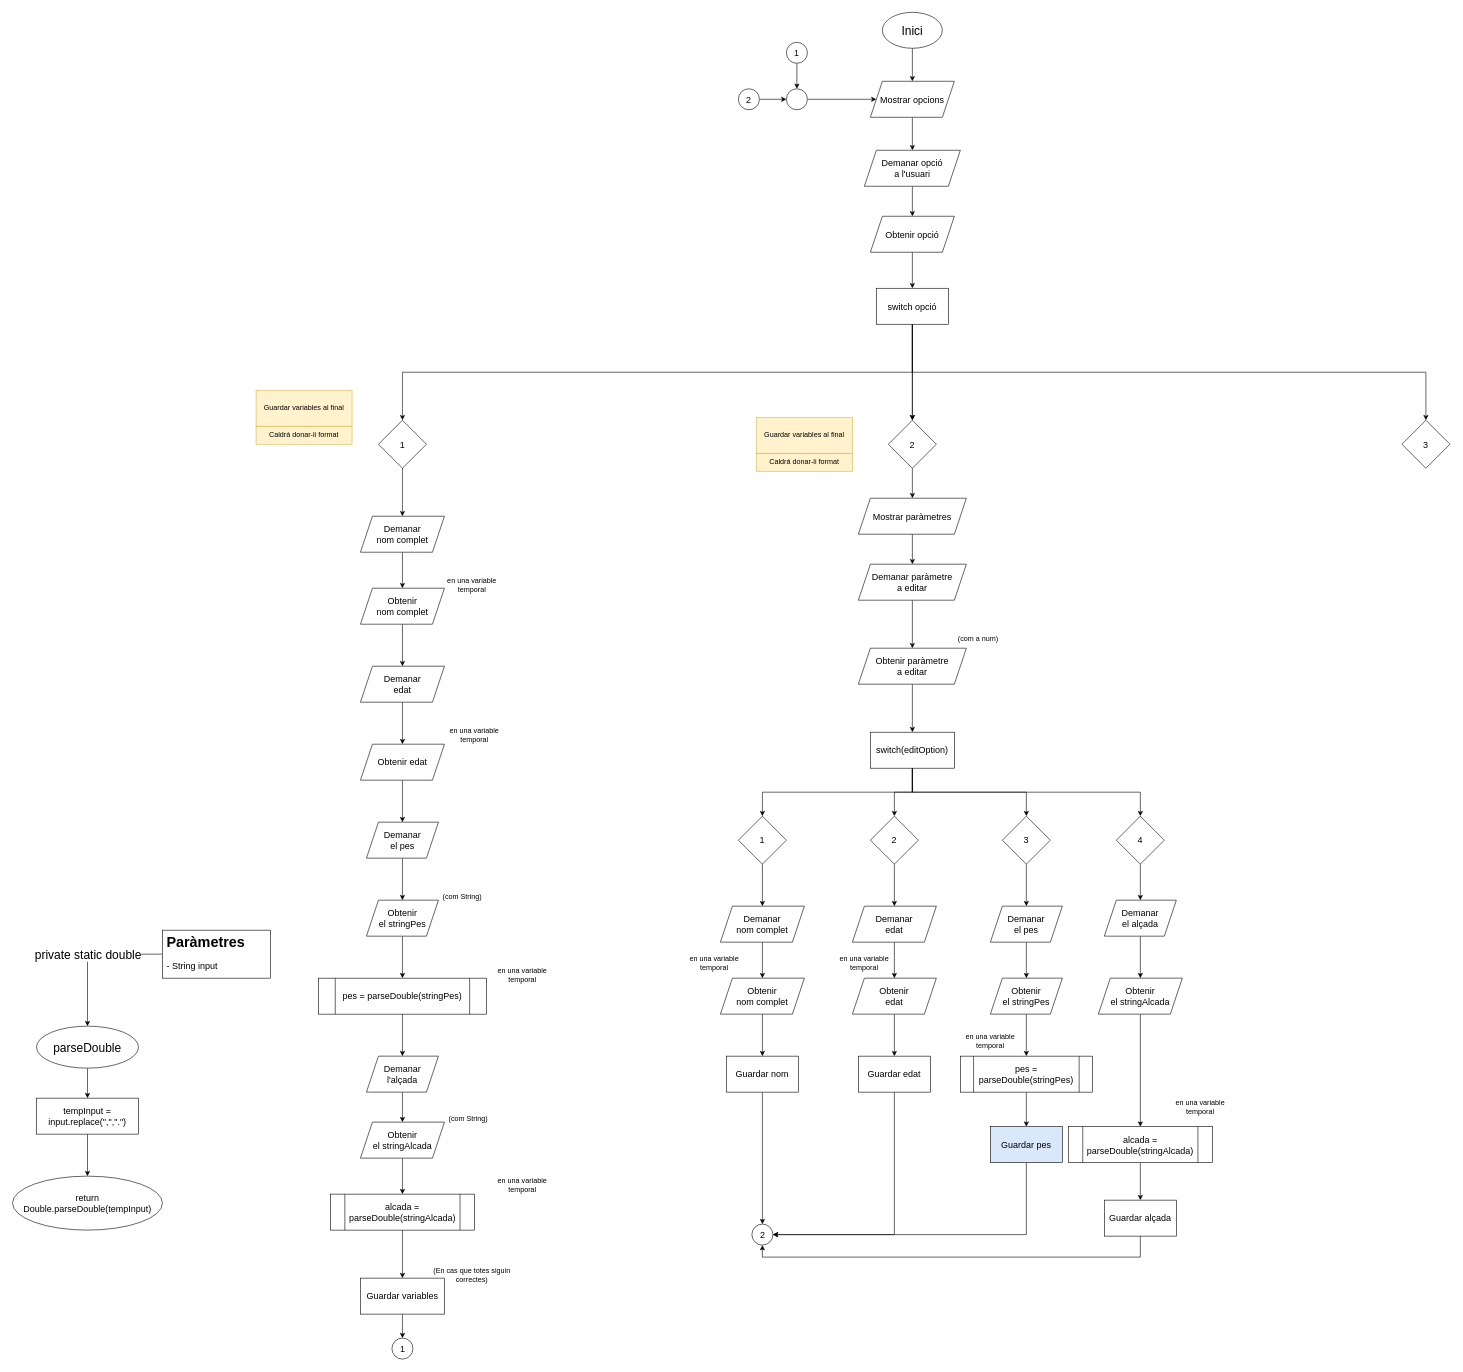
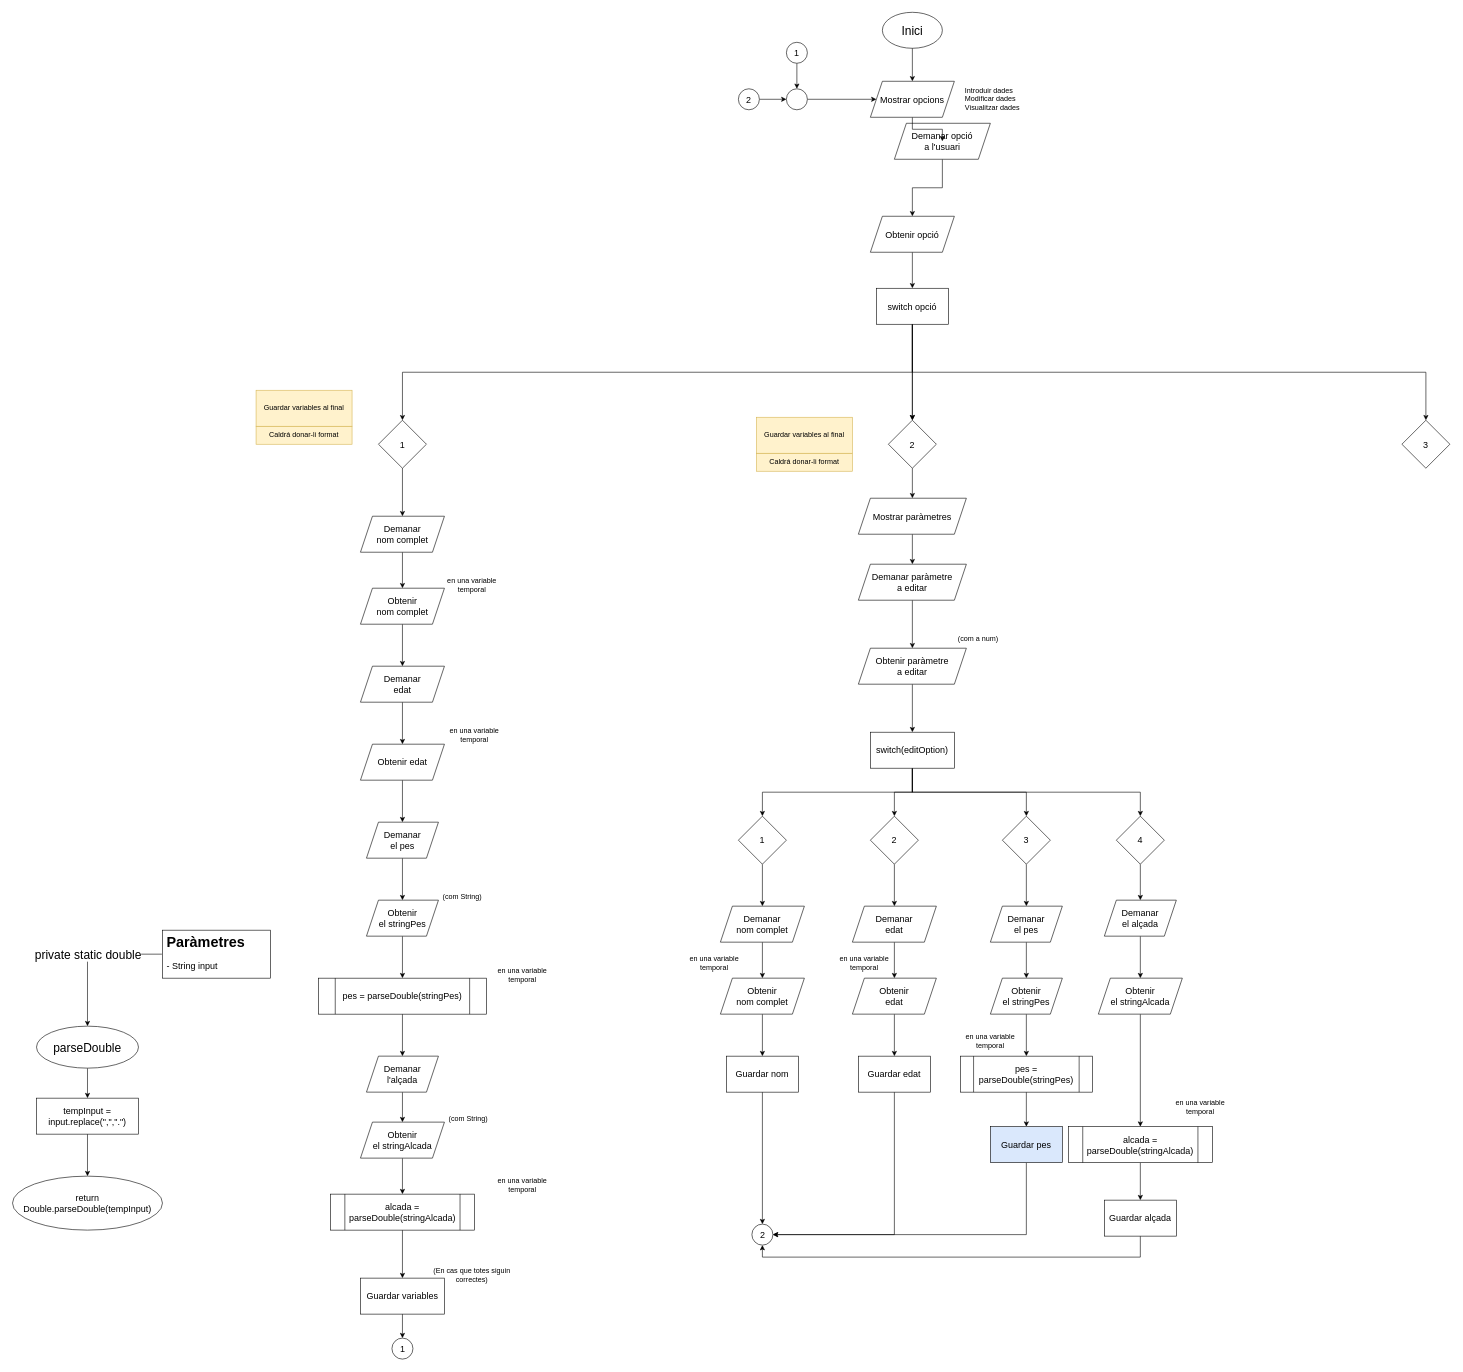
node "Introduir dades Modificar dades Visualitzar dades": added
node "Demanar opció a l'usuari": moved (912, 168) -> (942, 141)
